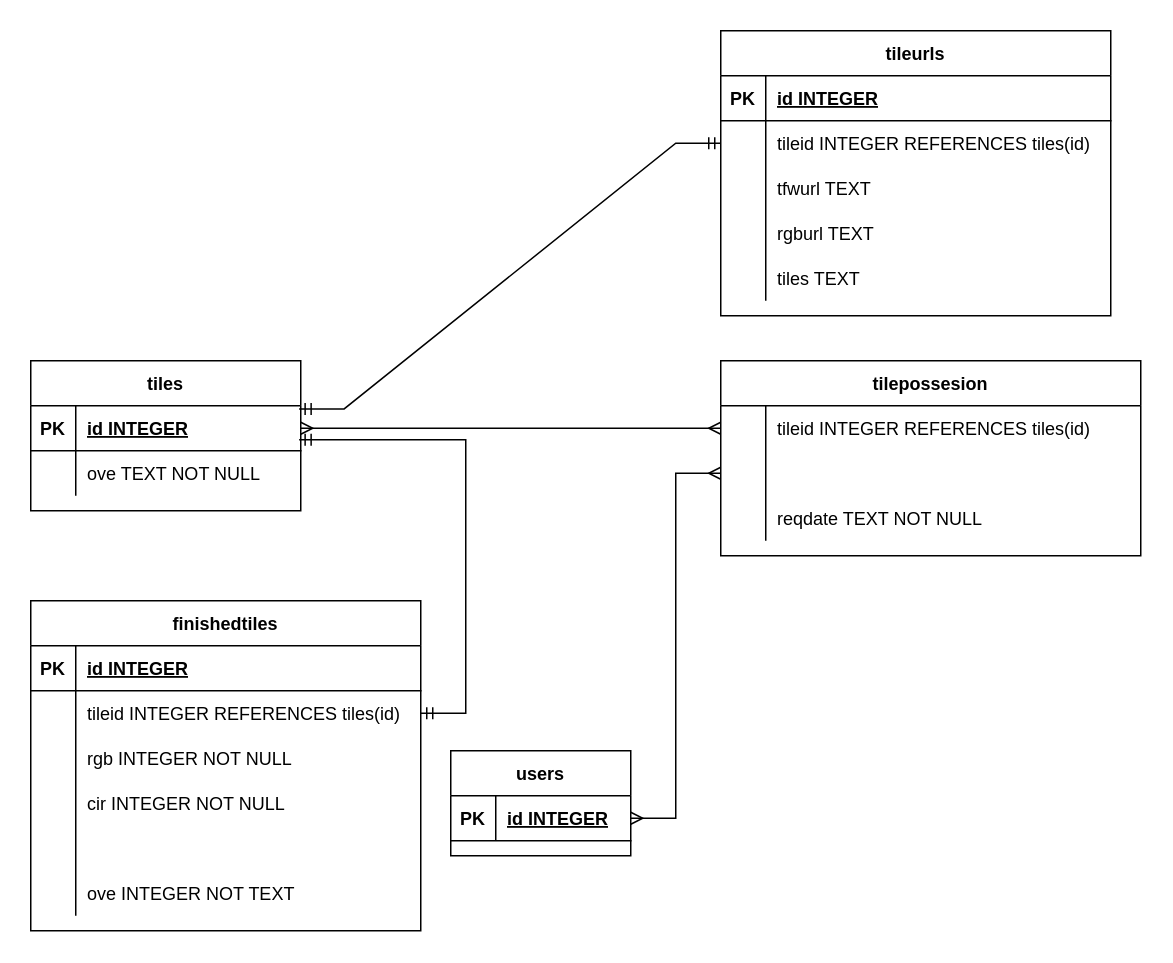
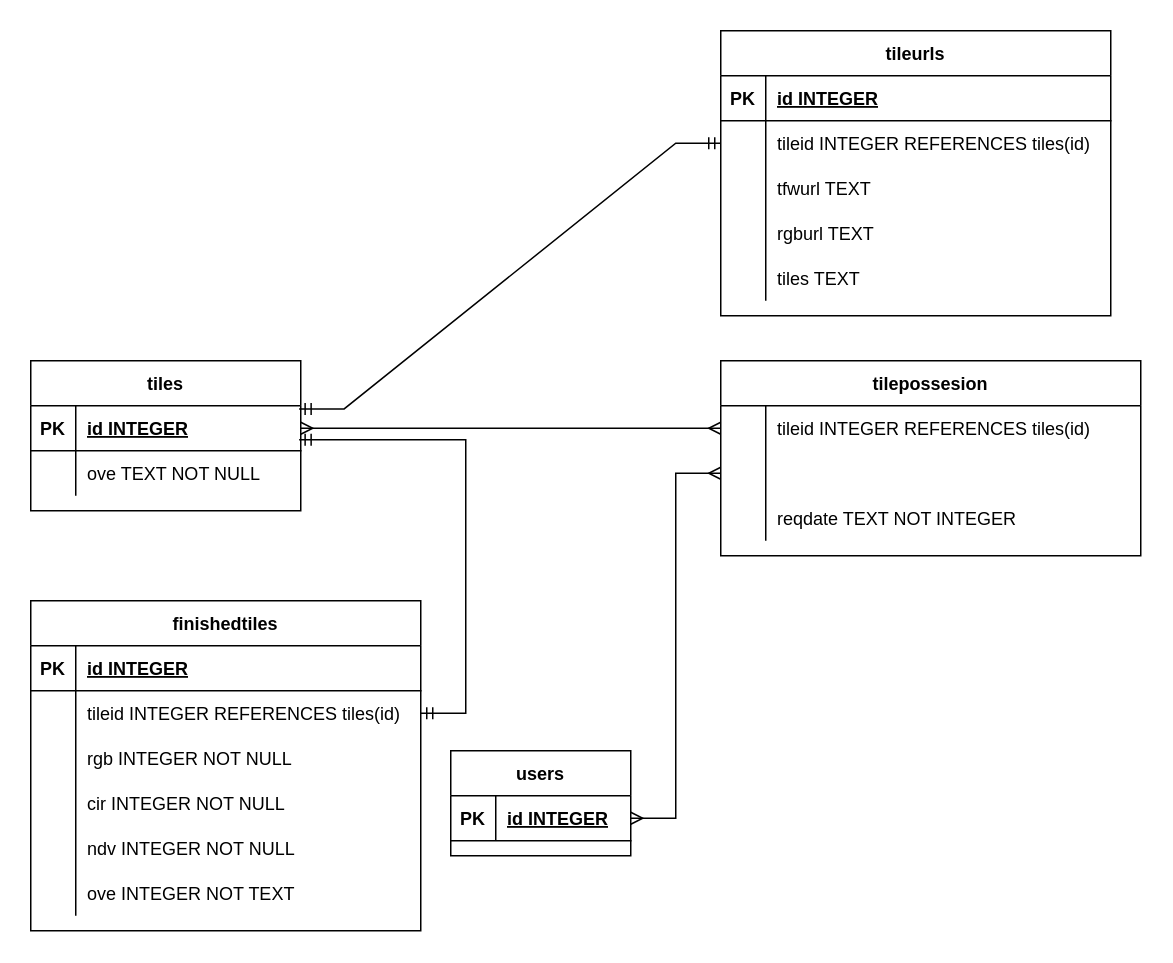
node "reqdate TEXT NOT NULL": label "reqdate TEXT NOT NULL" -> "reqdate TEXT NOT INTEGER"
node "ndv INTEGER NOT NULL": added
